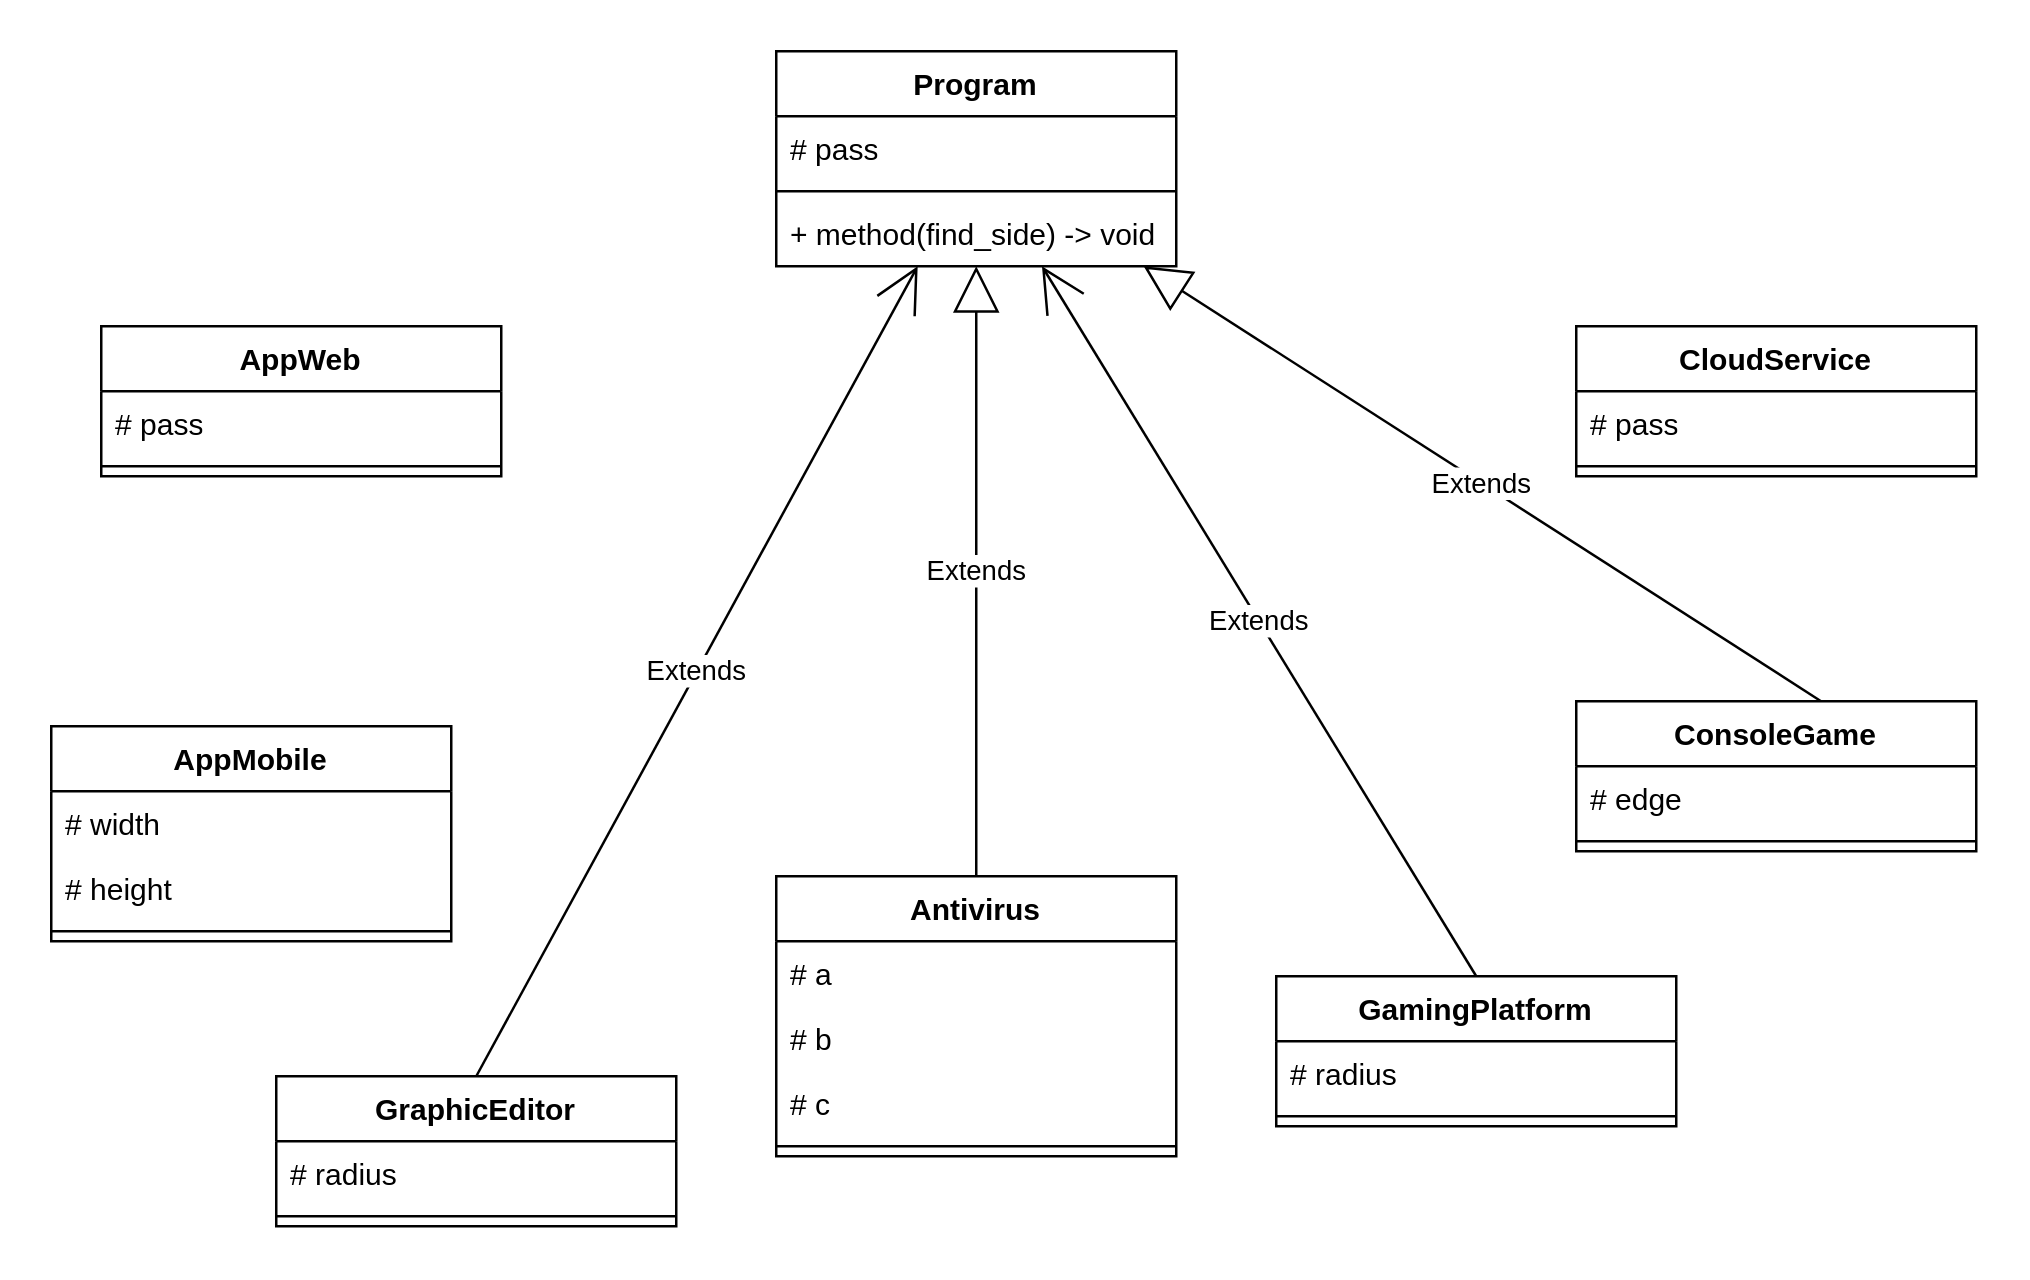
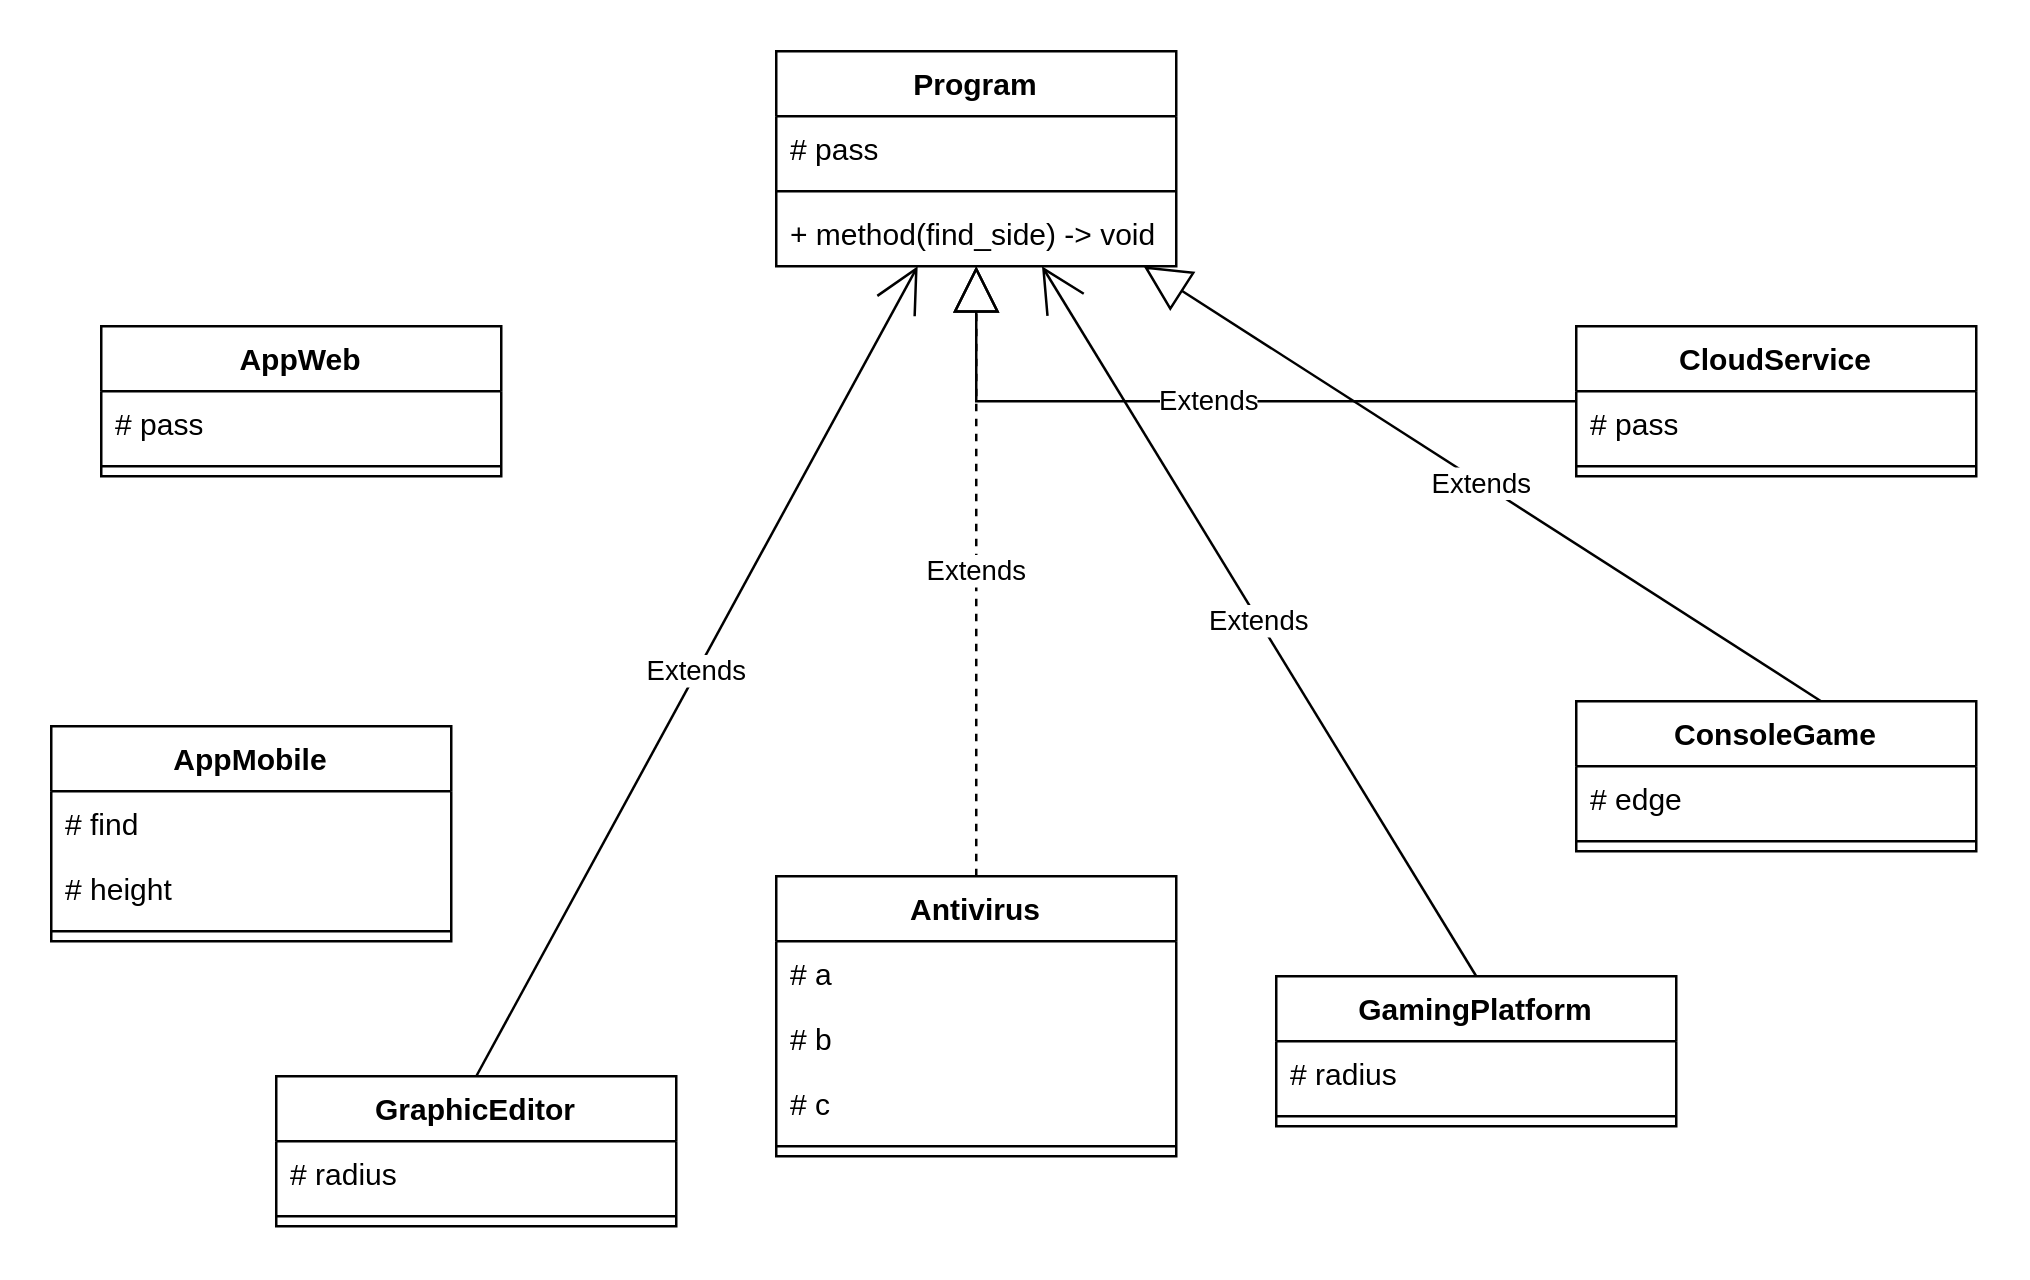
edge "CloudService" -> "Program": added, label "Extends"
edge "Antivirus" -> "Program": style solid -> dashed
node "# width": label "# width" -> "# find"
